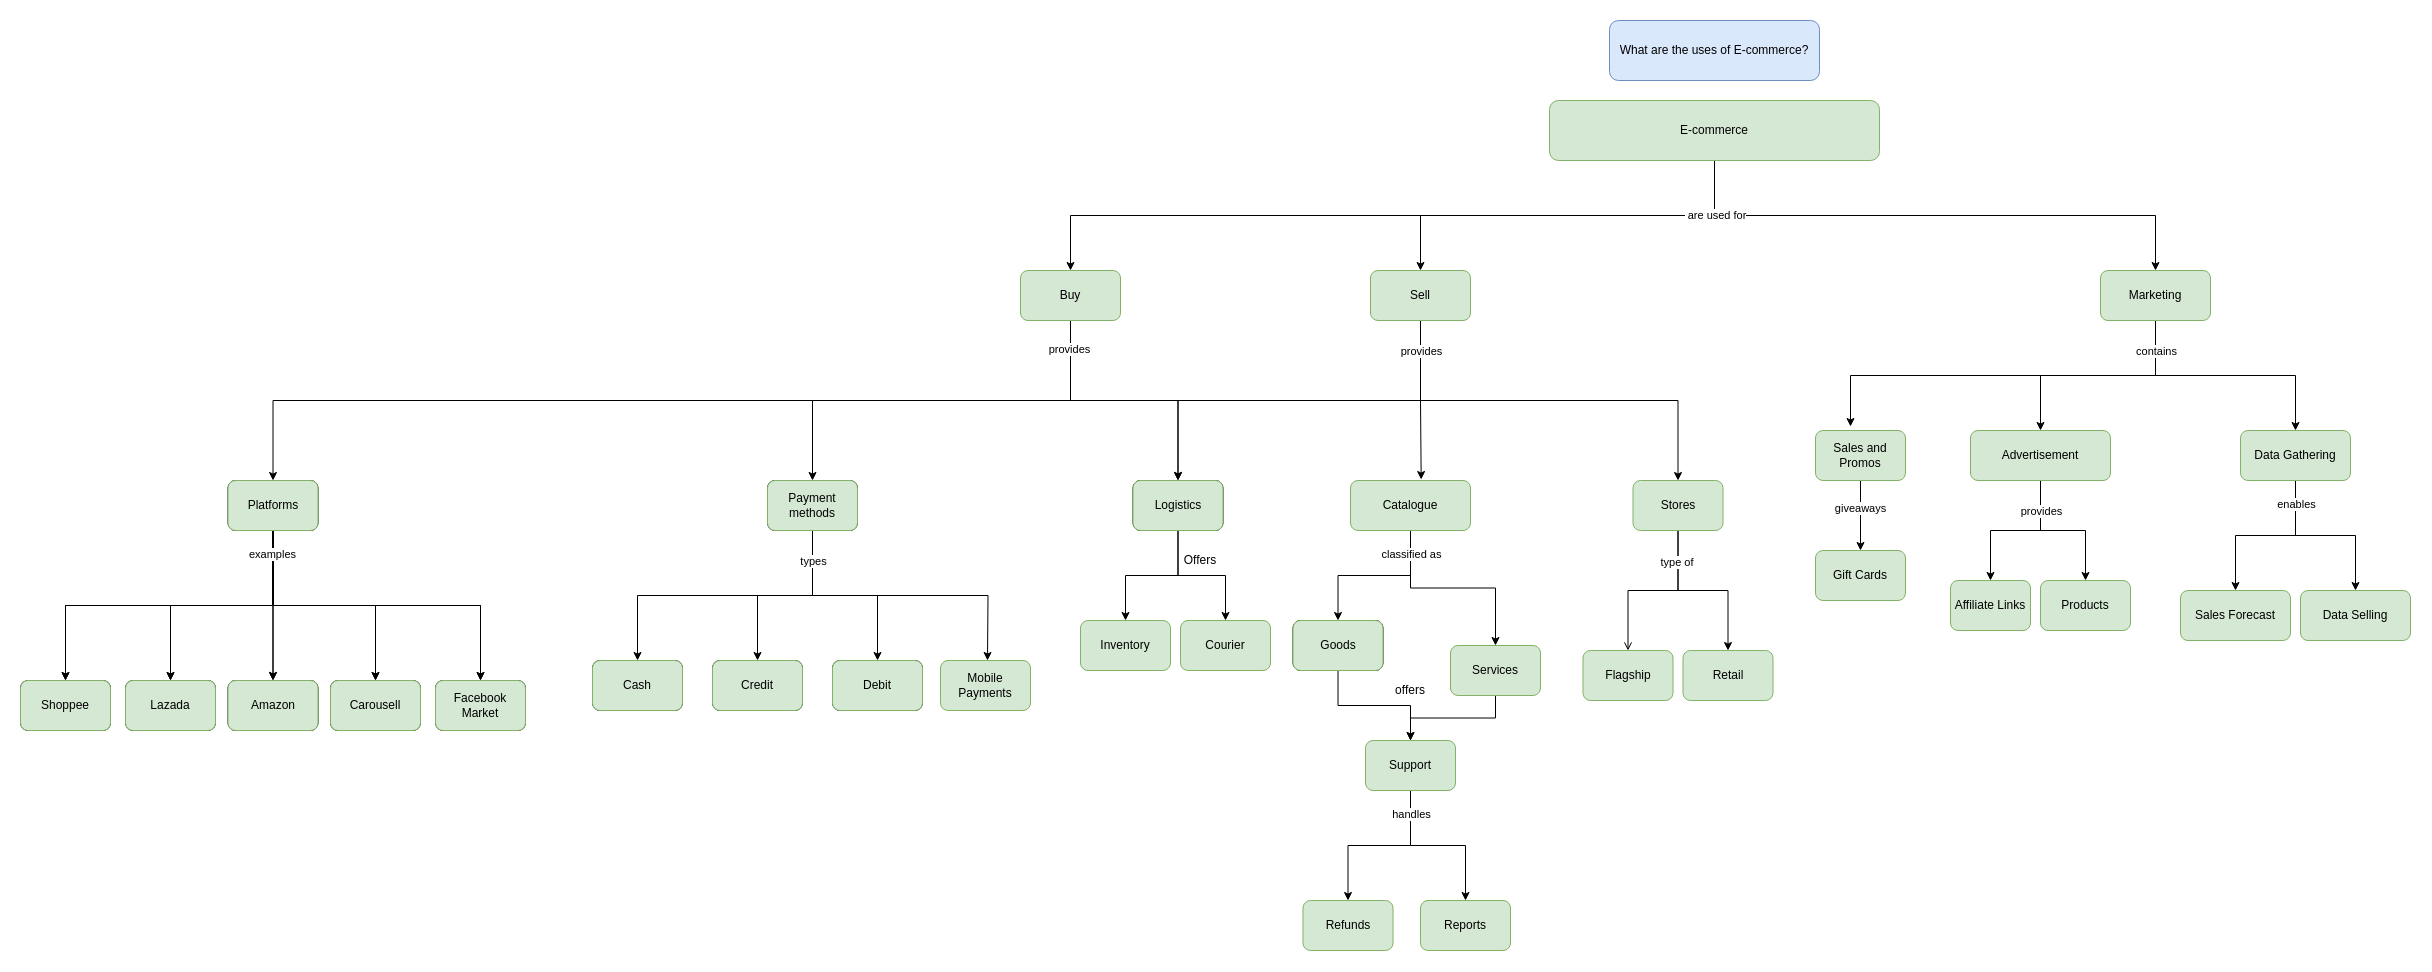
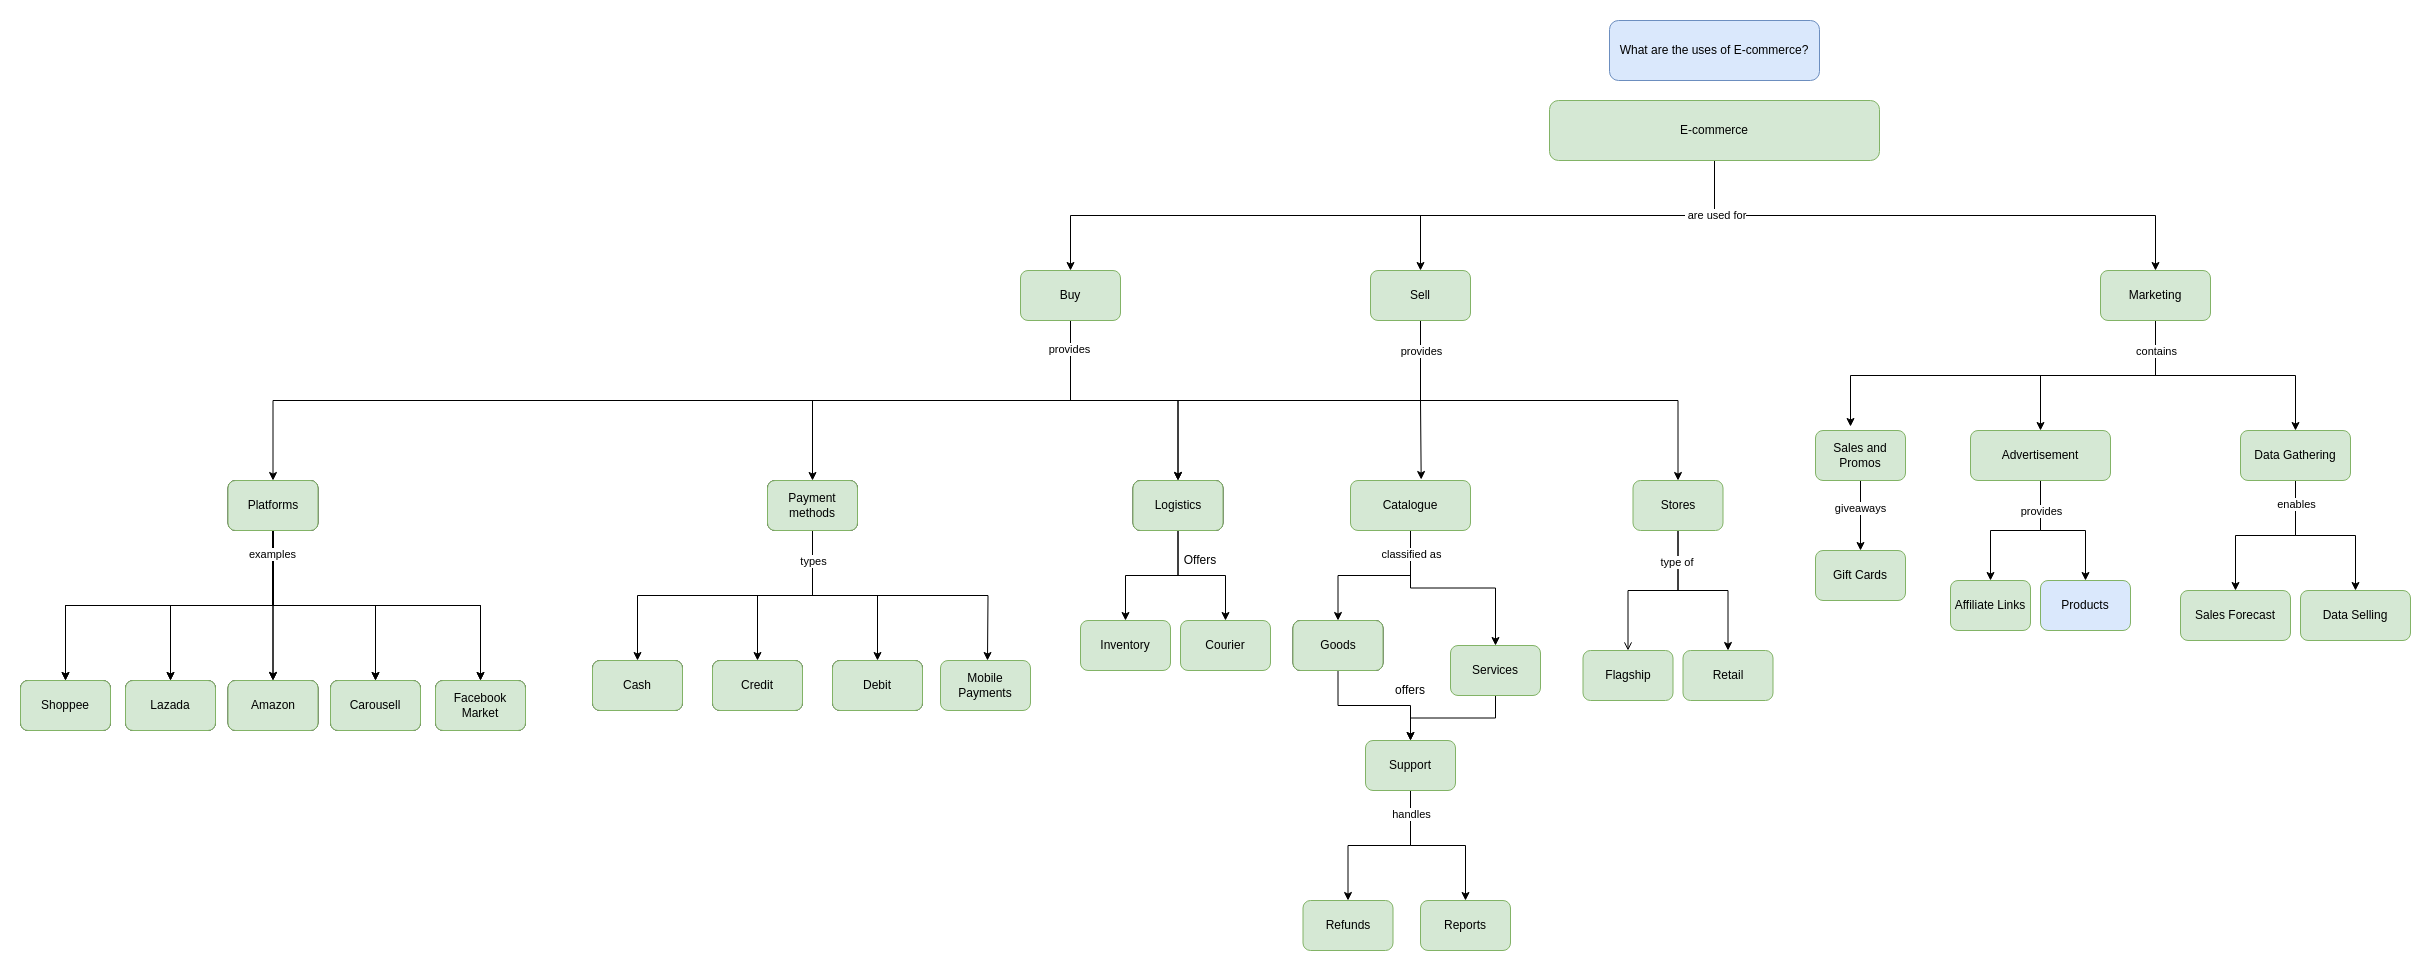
node "Products": fillcolor #d5e8d4 -> #dae8fc
